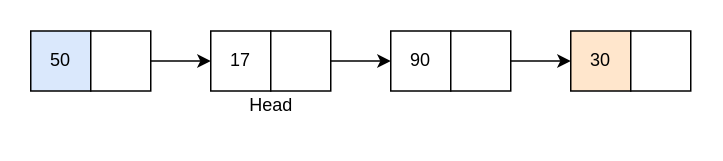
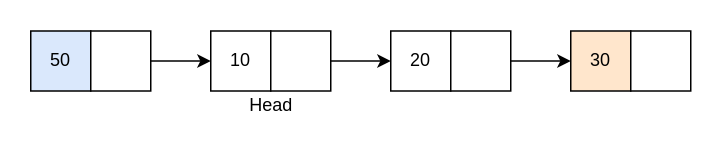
node "17": label "17" -> "10"
node "90": label "90" -> "20"
